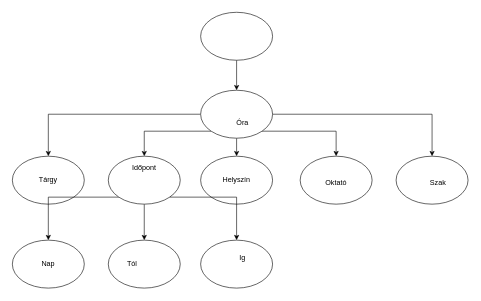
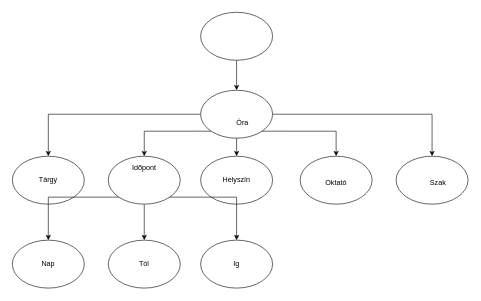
node "Ig": moved (243, 258) -> (237, 264)
node "Tól": moved (132, 264) -> (144, 264)
